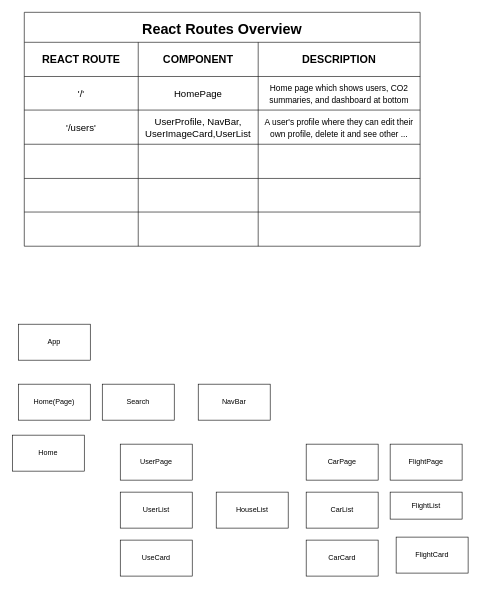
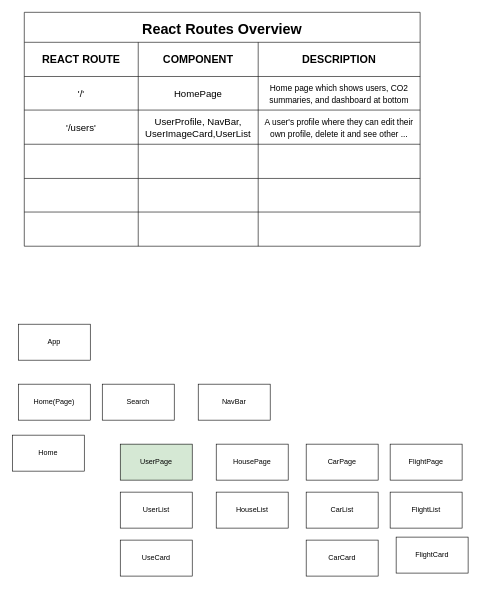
node "UserPage": fillcolor #ffffff -> #d5e8d4
node "HousePage": added
node "FlightList": size 72x27 -> 72x36
